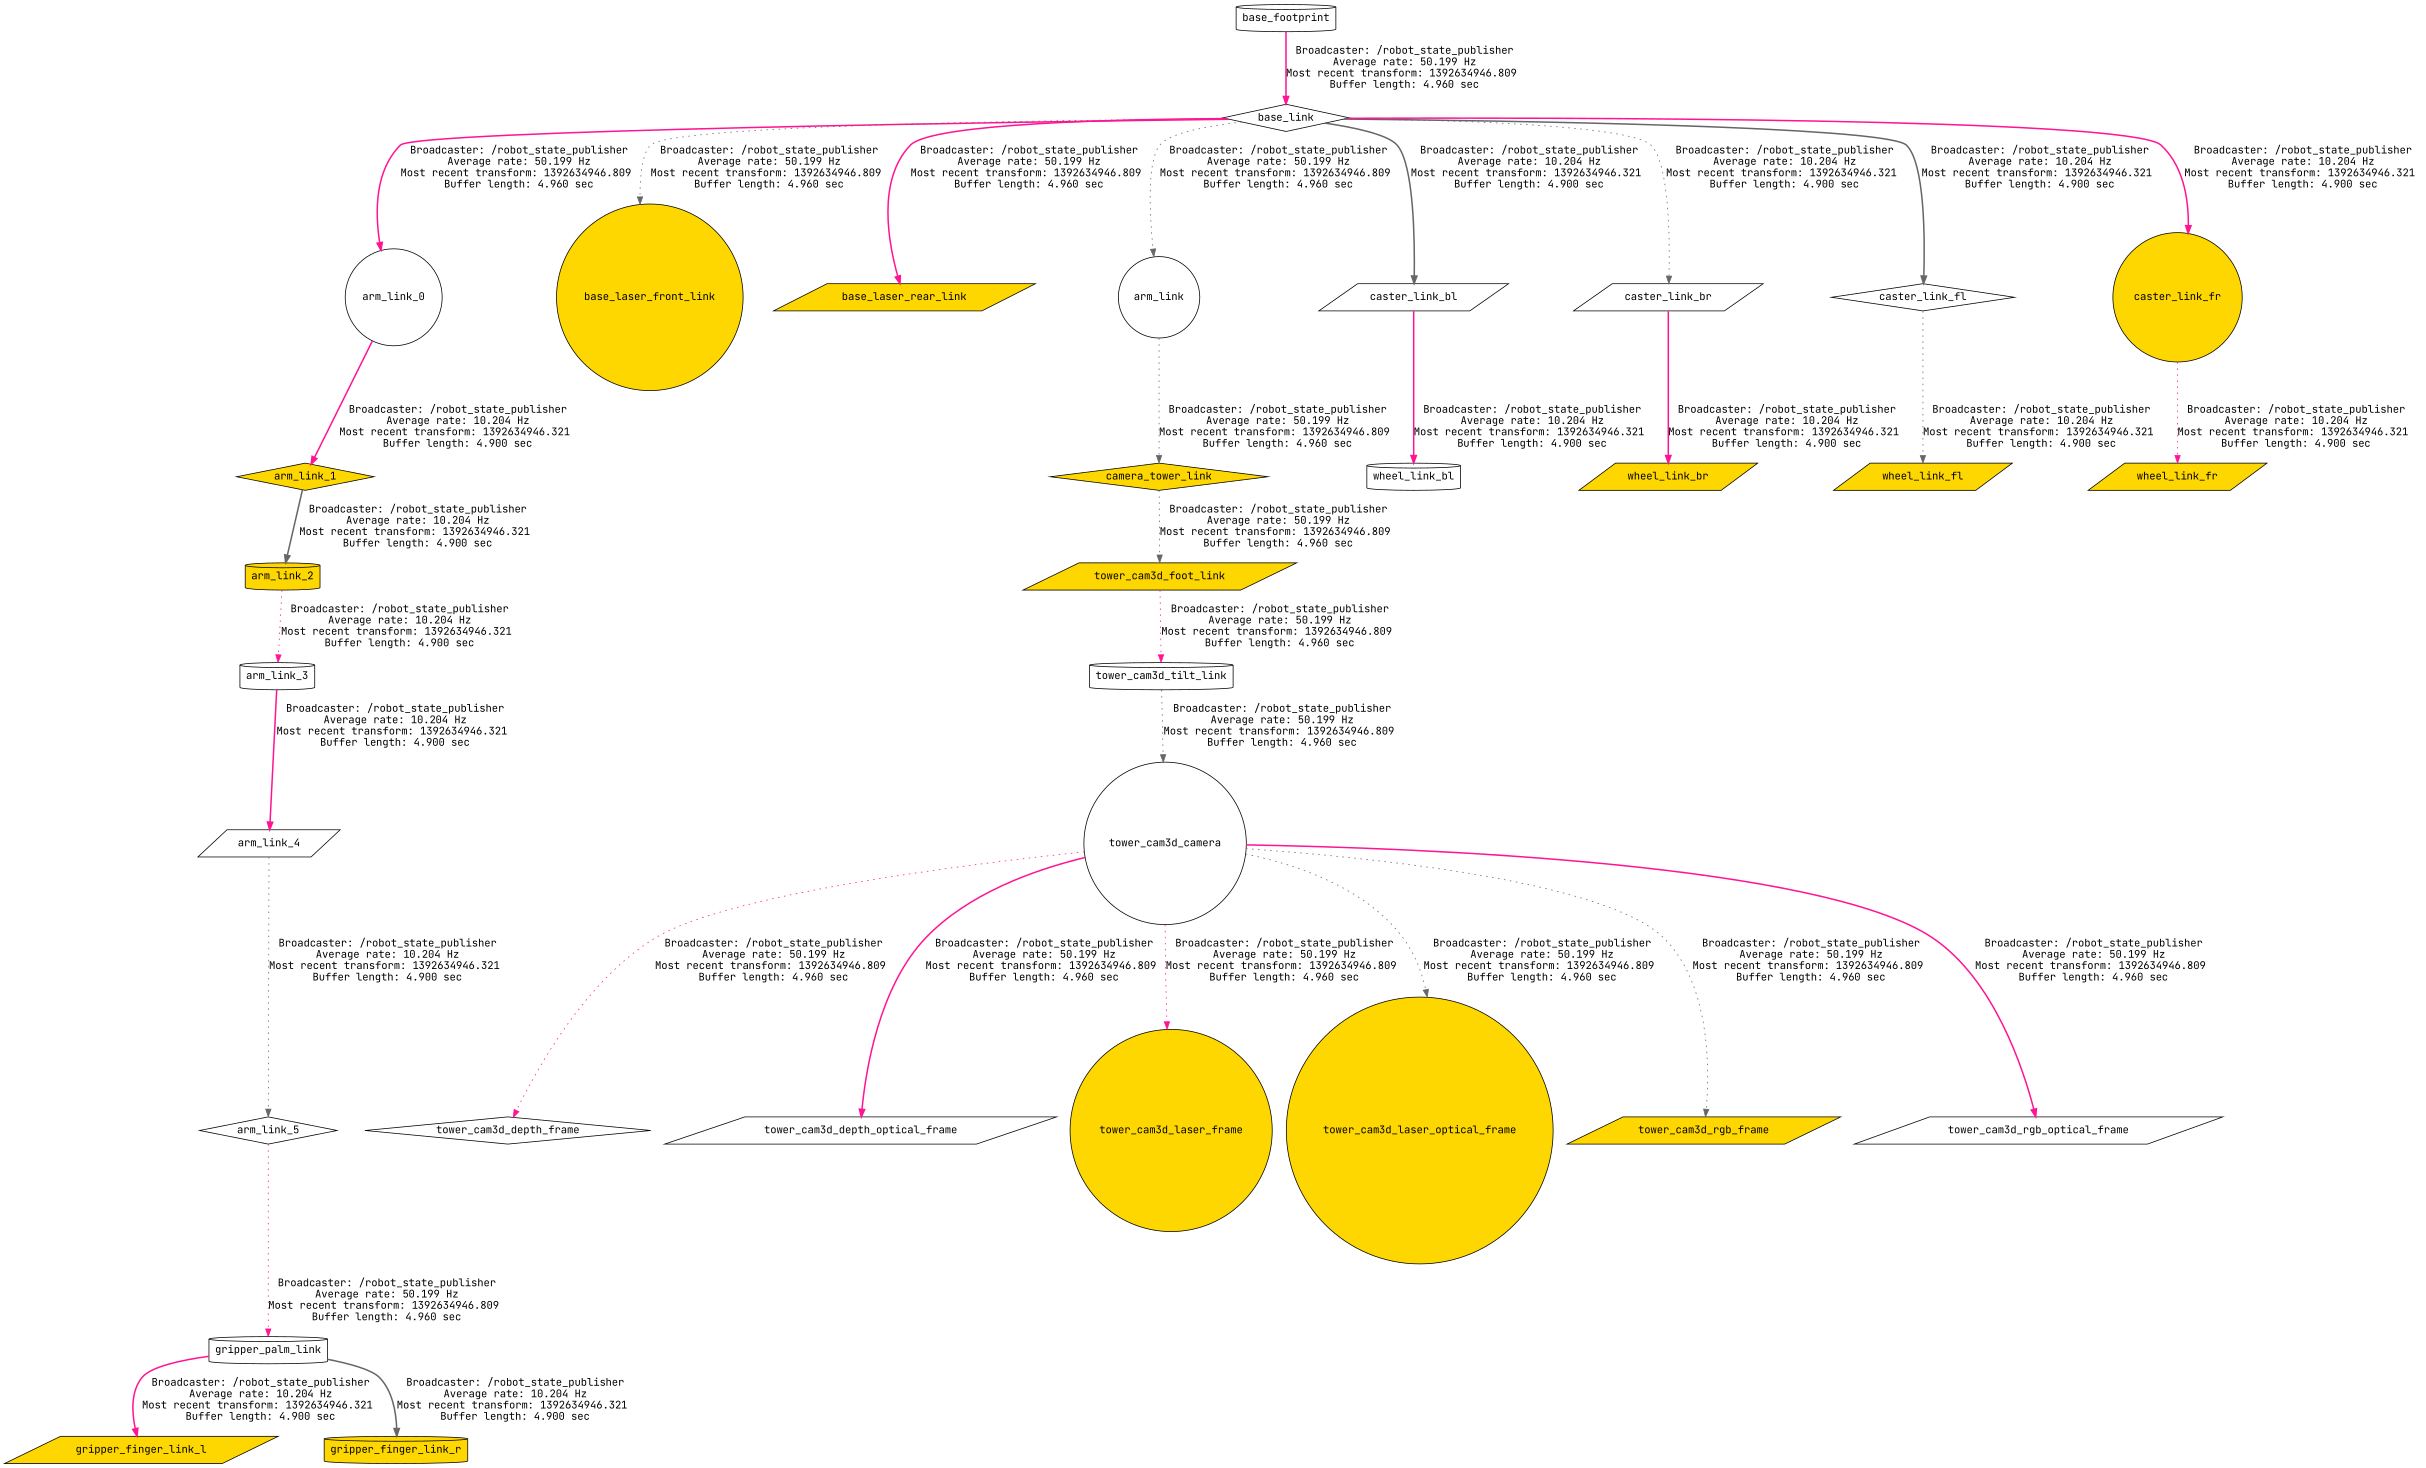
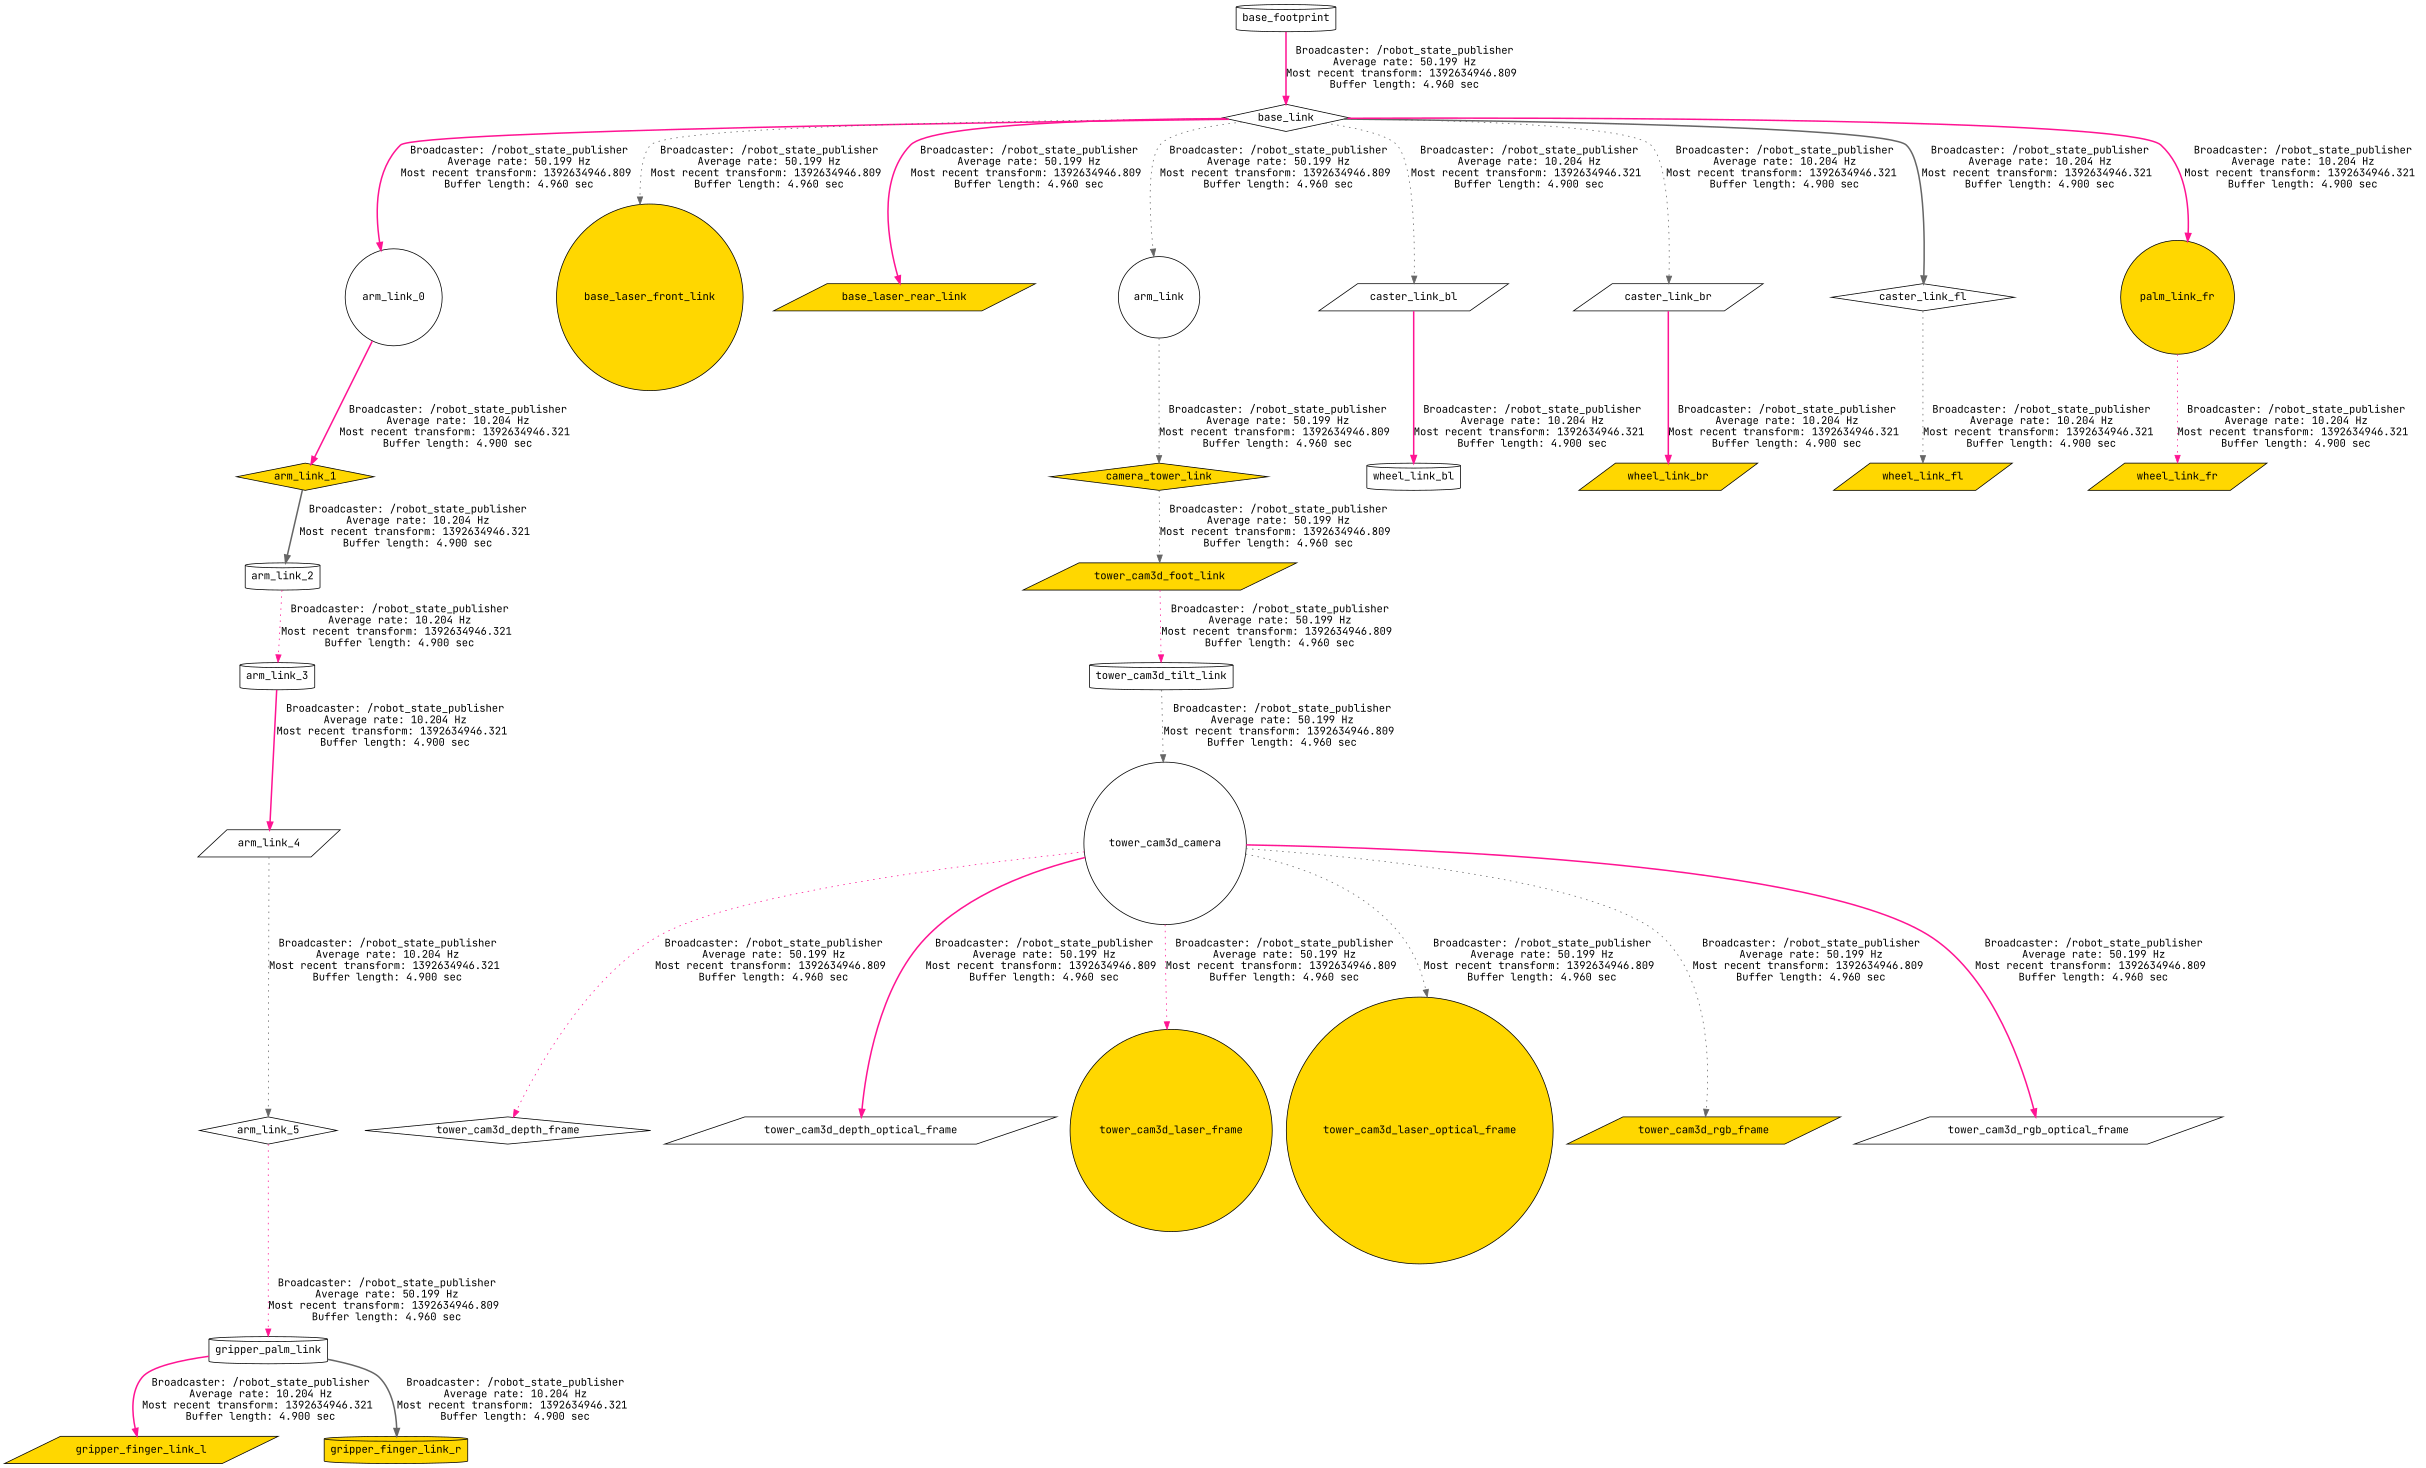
edge "base_link" -> "caster_link_bl": style bold -> dotted
node "caster_link_fr": label "caster_link_fr" -> "palm_link_fr"
node "arm_link_2": fillcolor gold -> white
